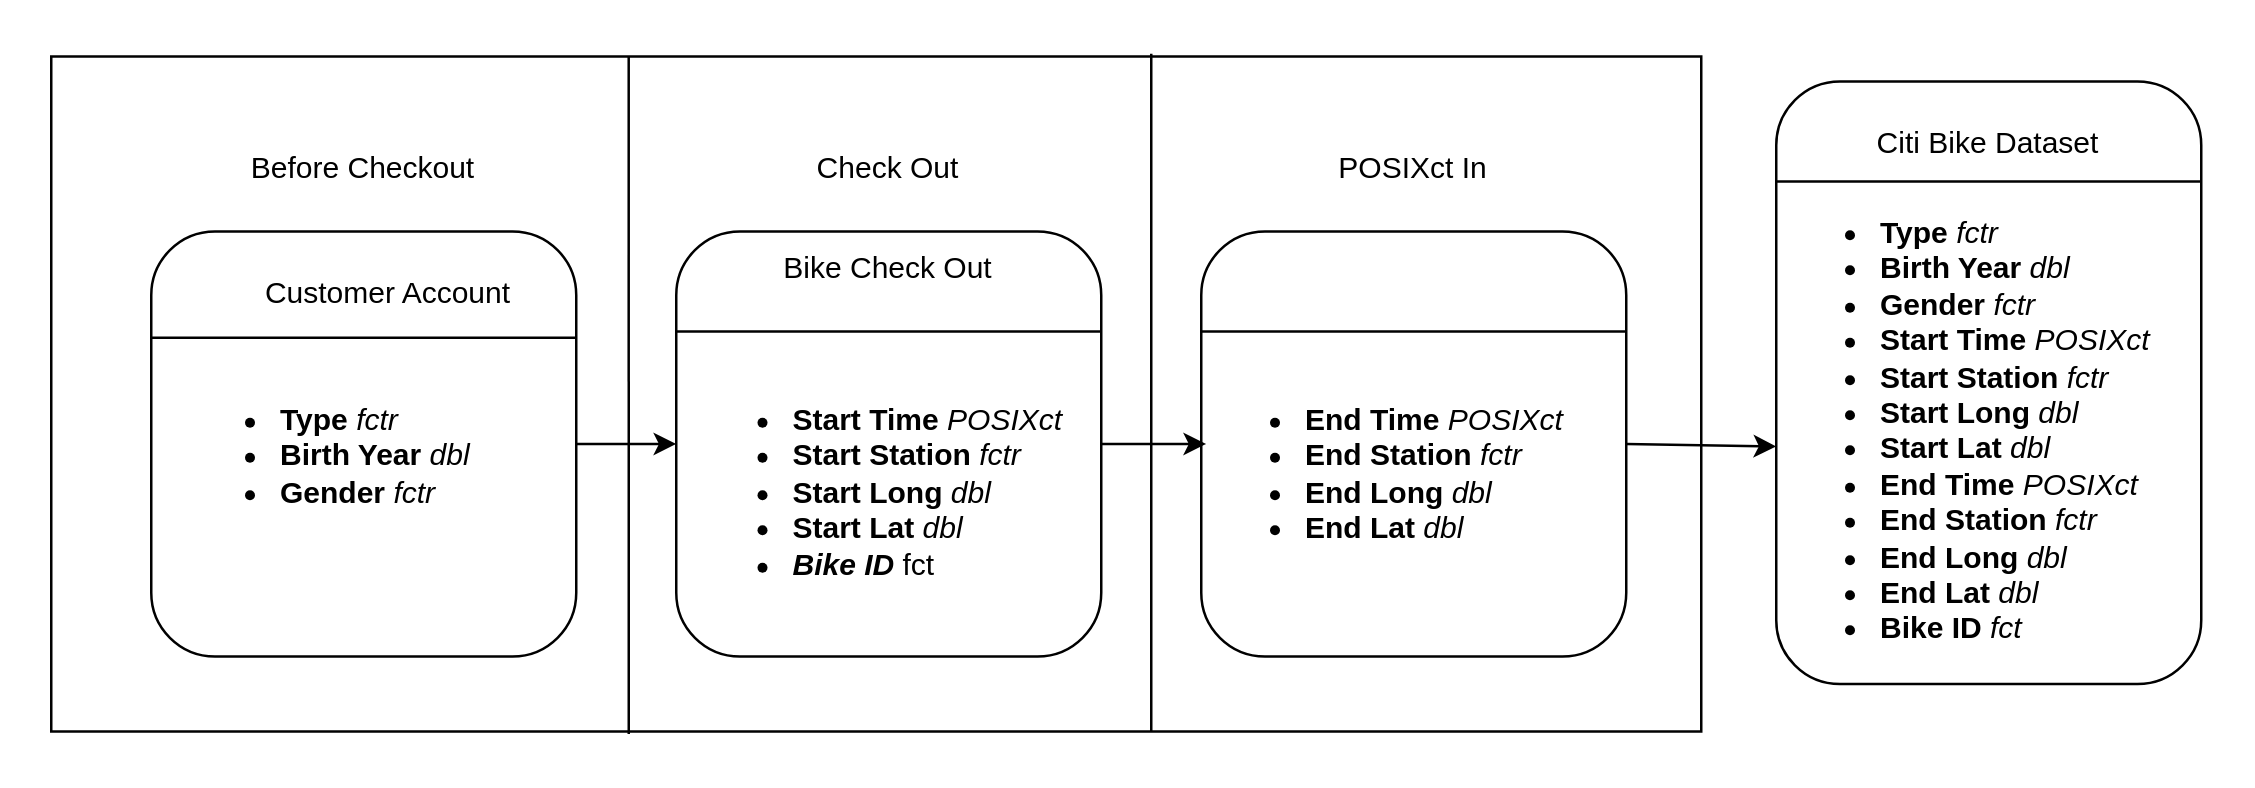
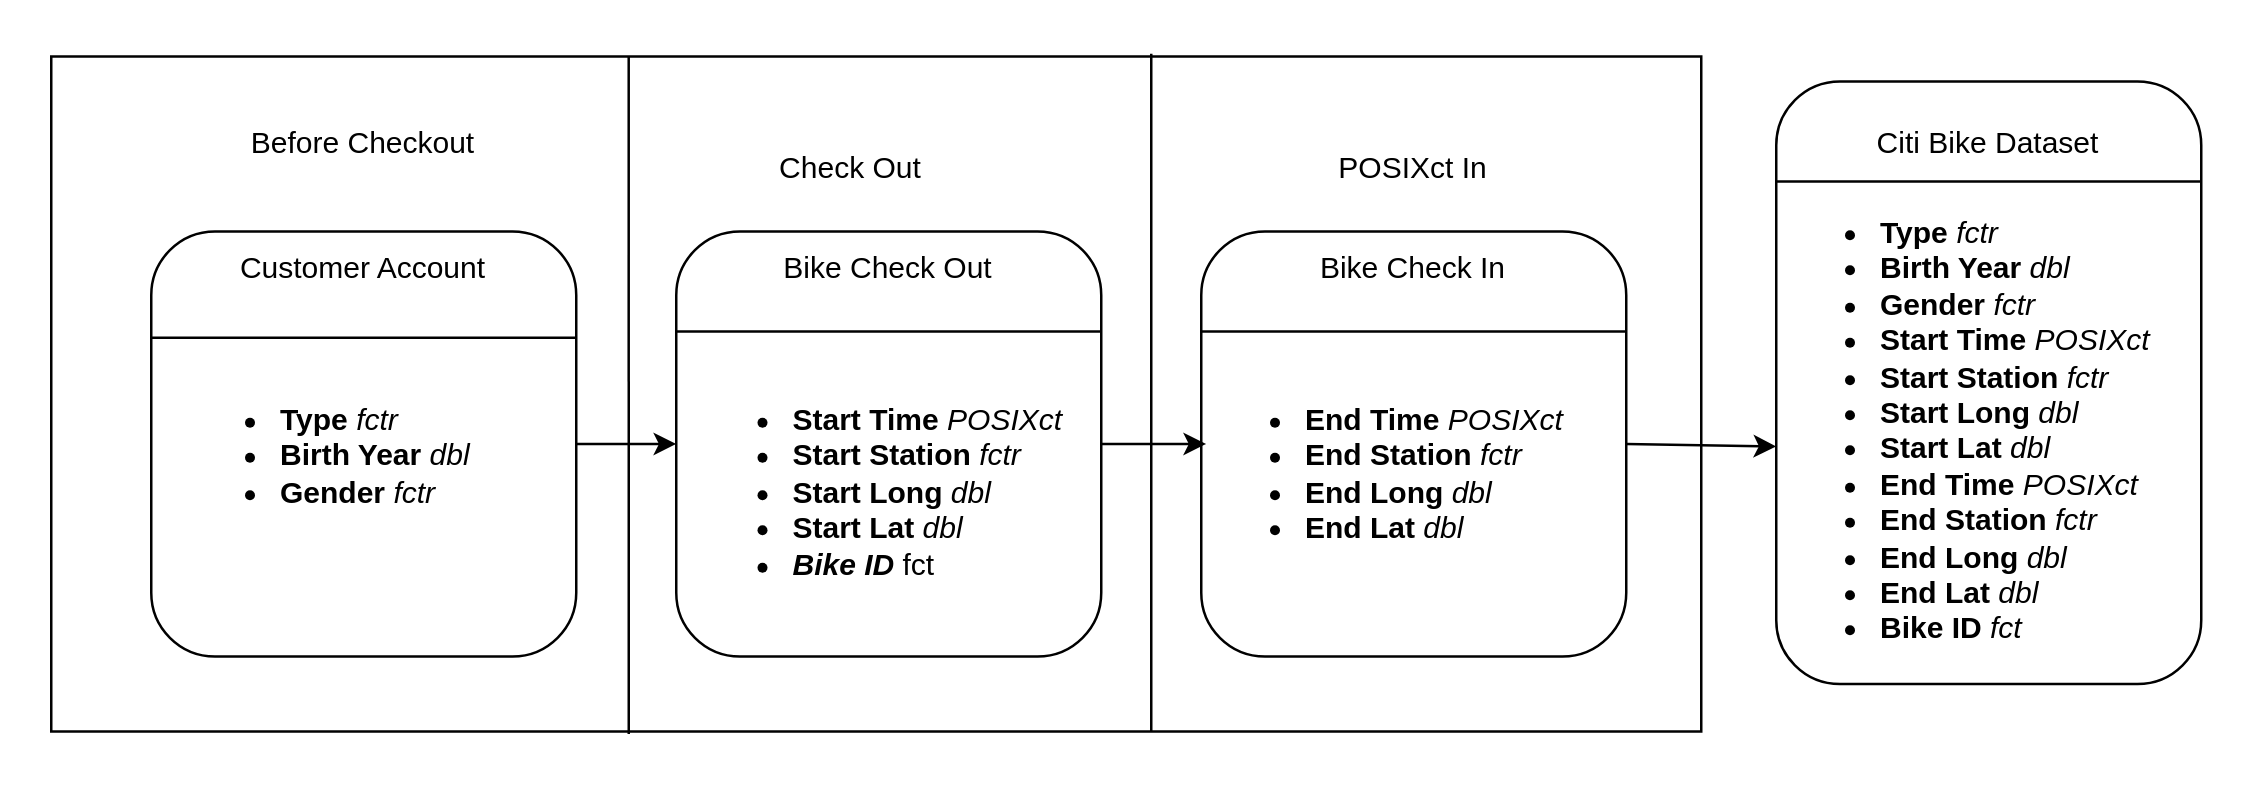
node "Before Checkout": moved (364, 169) -> (364, 144)
node "Check Out": moved (889, 169) -> (851, 169)
node "Bike Check In": added
node "Customer Account": moved (389, 294) -> (364, 269)
